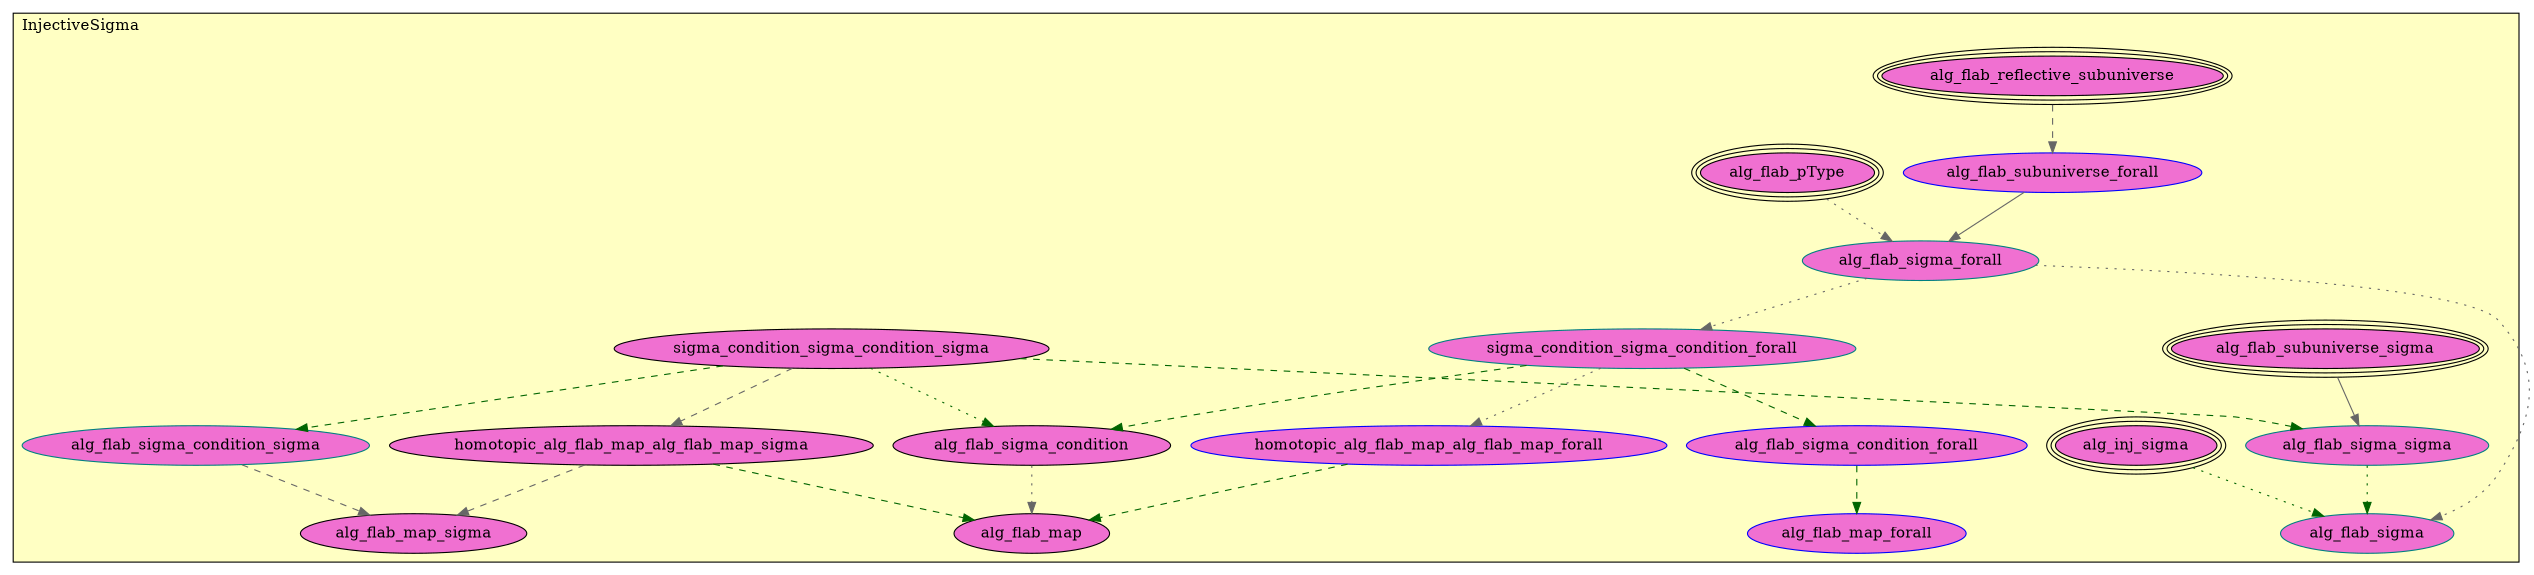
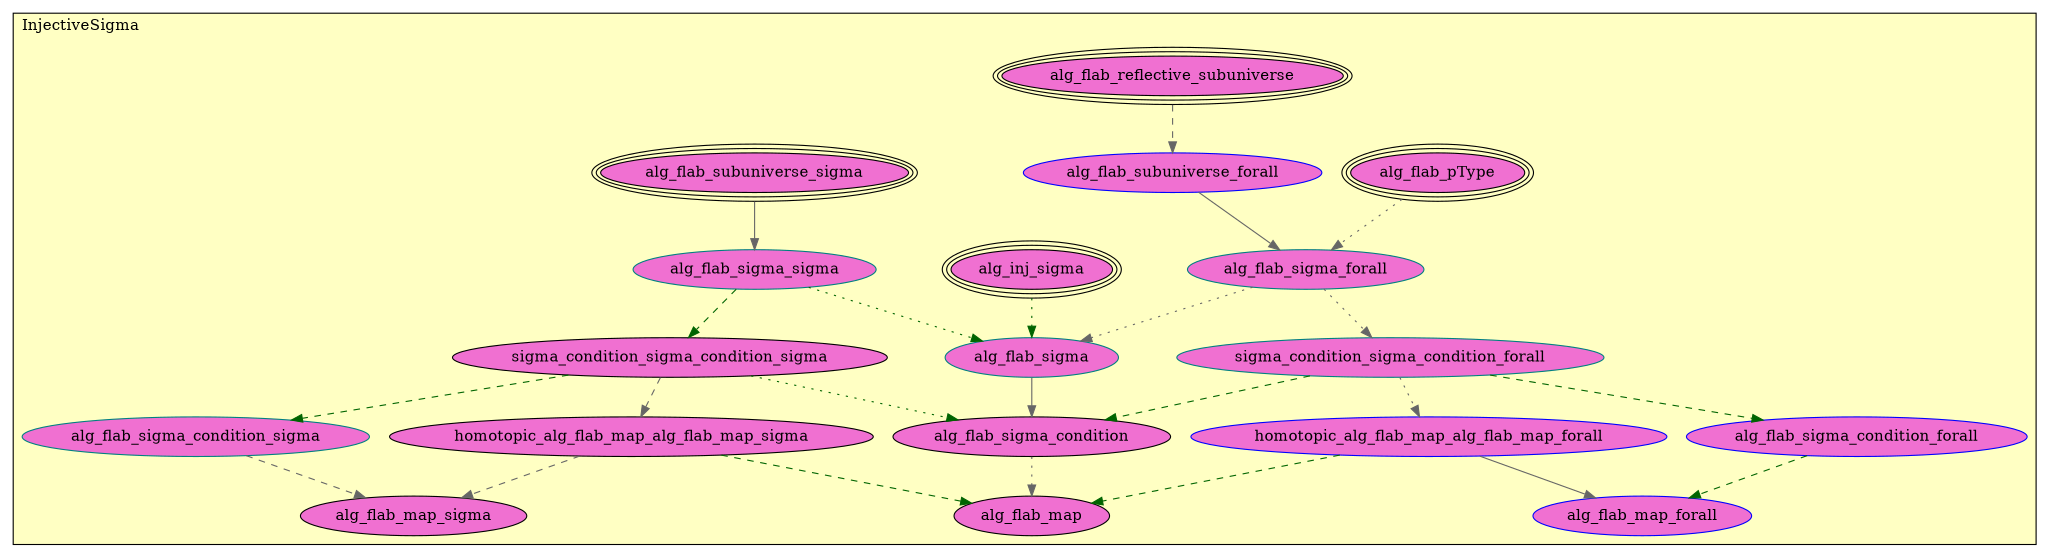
edge "sigma_condition_sigma_condition_sigma" -> "alg_flab_sigma_sigma": reversed
edge "alg_flab_sigma" -> "alg_flab_sigma_condition": added
edge "homotopic_alg_flab_map_alg_flab_map_forall" -> "alg_flab_map_forall": added
